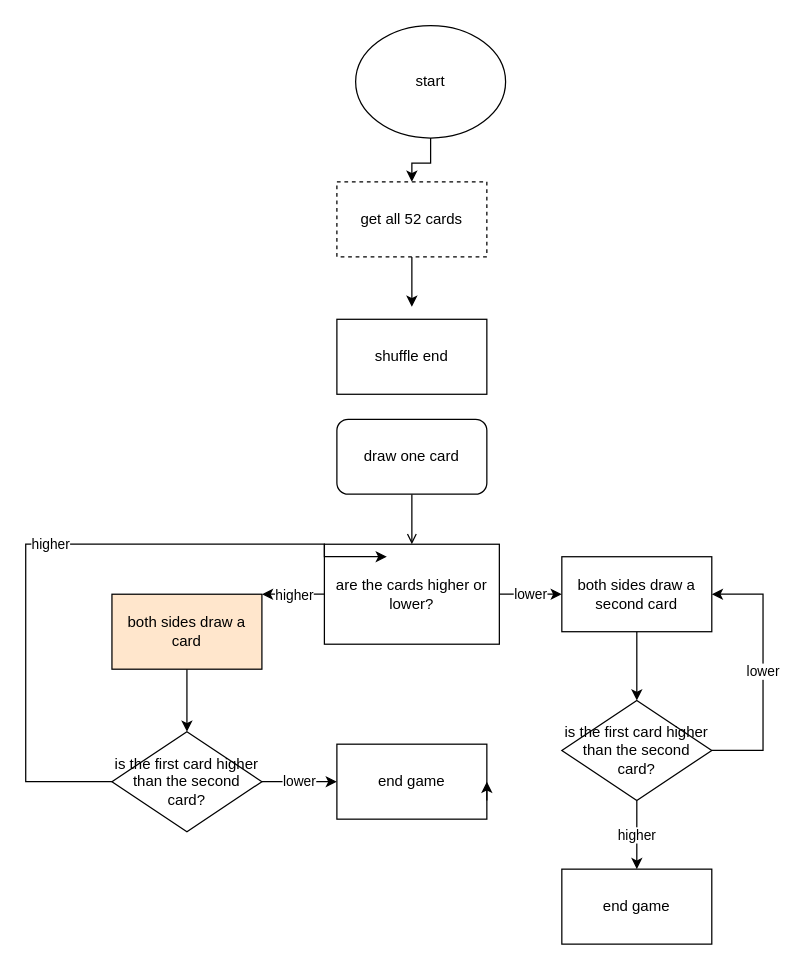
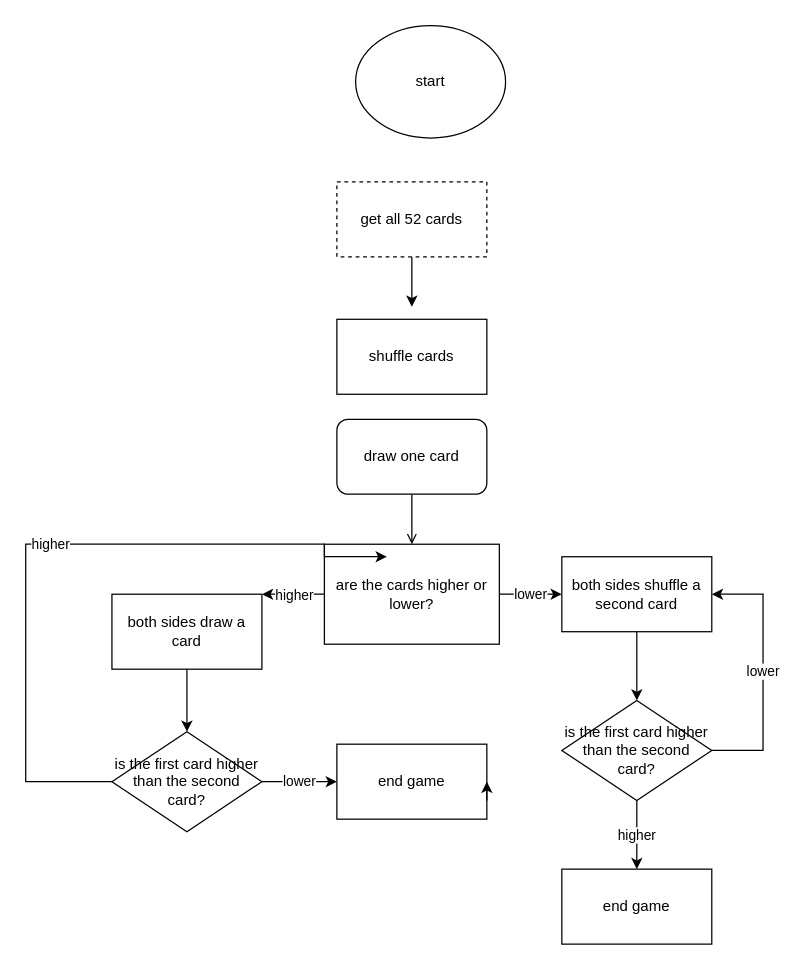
edge "start" -> "get all 52 cards": removed
node "shuffle end": label "shuffle end" -> "shuffle cards"
node "both sides draw a second card": label "both sides draw a second card" -> "both sides shuffle a second card"
node "both sides draw a card": fillcolor #ffe6cc -> #ffffff
